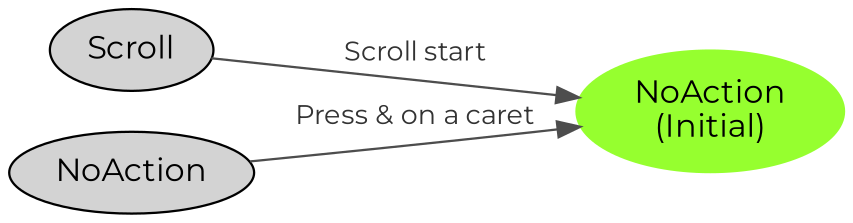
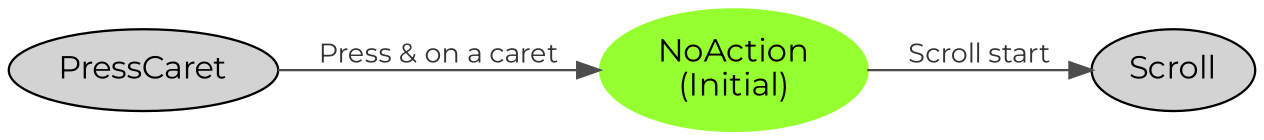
edge "Scroll" -> "NoAction (Initial)": reversed
node "NoAction": label "NoAction" -> "PressCaret"
